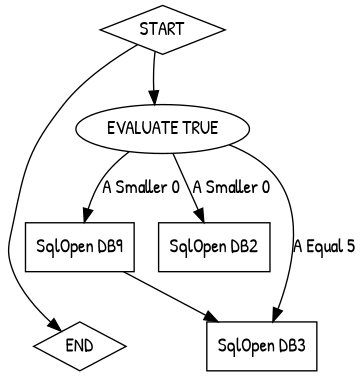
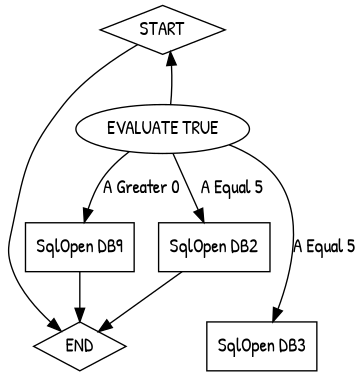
edge "START" -> "EVALUATE TRUE": reversed
edge "EVALUATE TRUE" -> "SqlOpen DB9": label "A Smaller 0" -> "A Greater 0"
edge "EVALUATE TRUE" -> "SqlOpen DB2": label "A Smaller 0" -> "A Equal 5"
edge "SqlOpen DB9" -> "SqlOpen DB3": now "SqlOpen DB9" -> "END"
edge "SqlOpen DB2" -> "END": added
